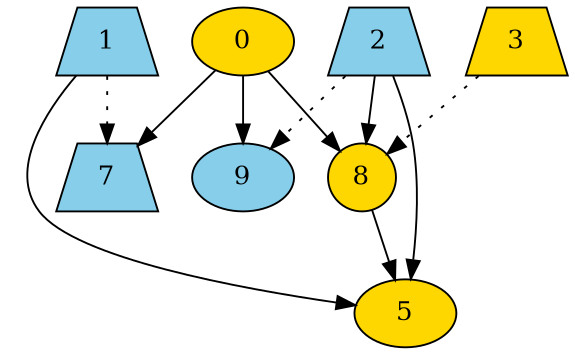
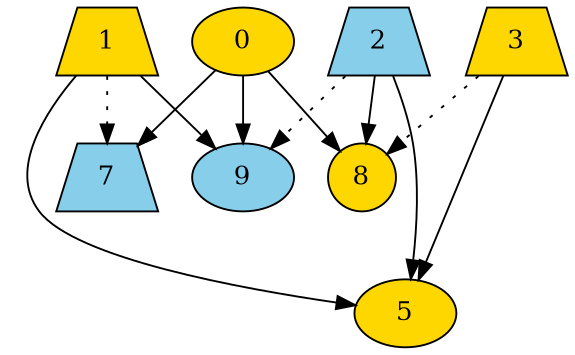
node "1": fillcolor skyblue -> gold
edge "1" -> "9": added
edge "8" -> "5": now "3" -> "5"
